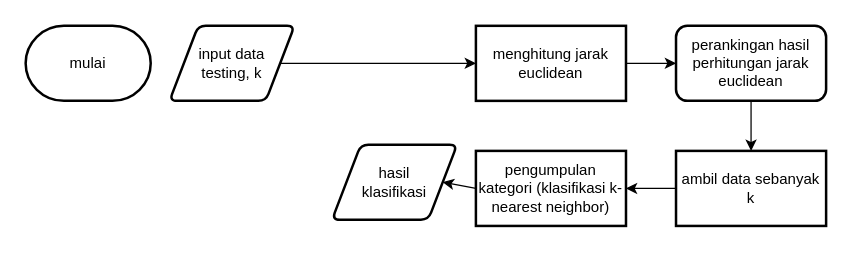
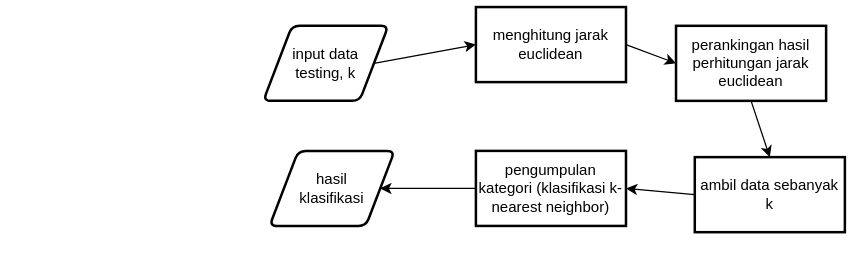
node "mulai": removed
node "input data testing, k": moved (232, 63) -> (326, 63)
node "menghitung jarak euclidean": moved (551, 63) -> (551, 44)
node "perankingan hasil perhitungan jarak euclidean": shape rounded rectangle -> rectangle
node "hasil klasifikasi": moved (394, 182) -> (332, 188)
node "ambil data sebanyak k": moved (751, 188) -> (769, 194)
